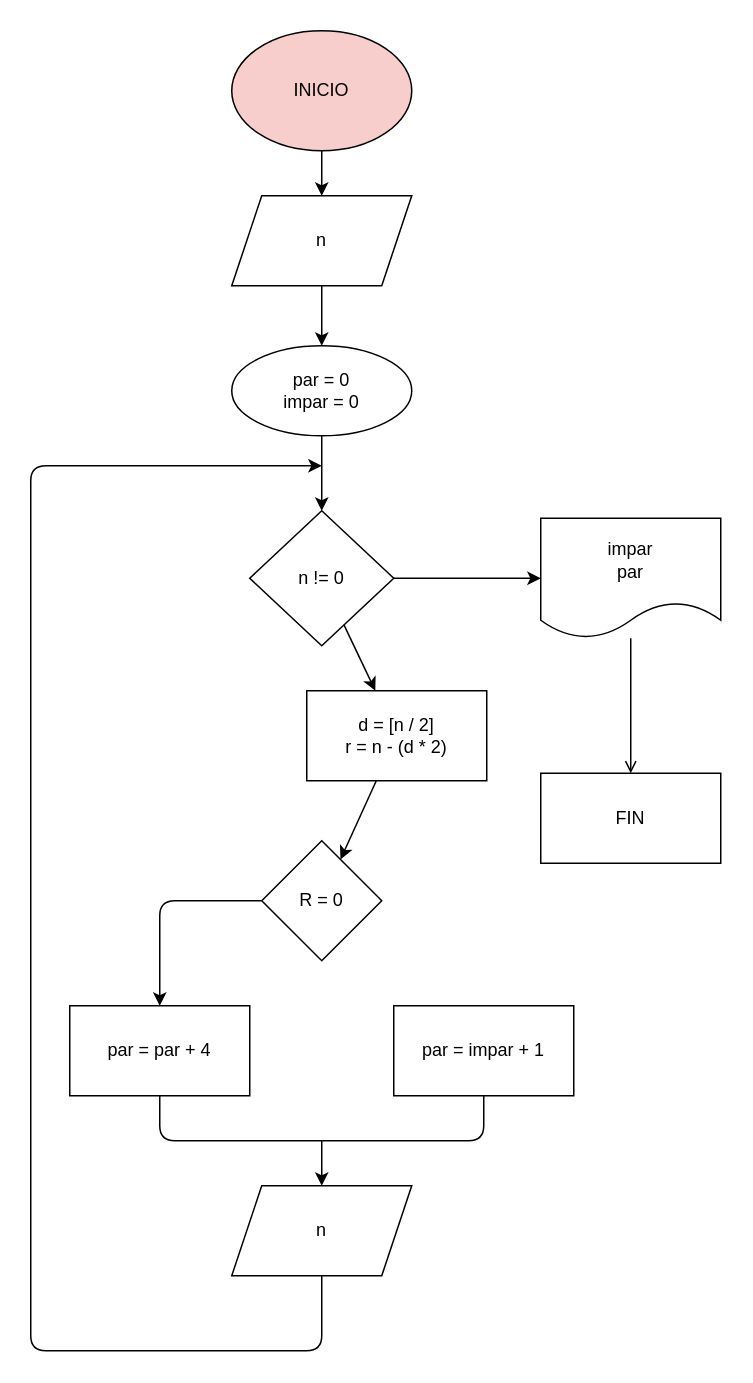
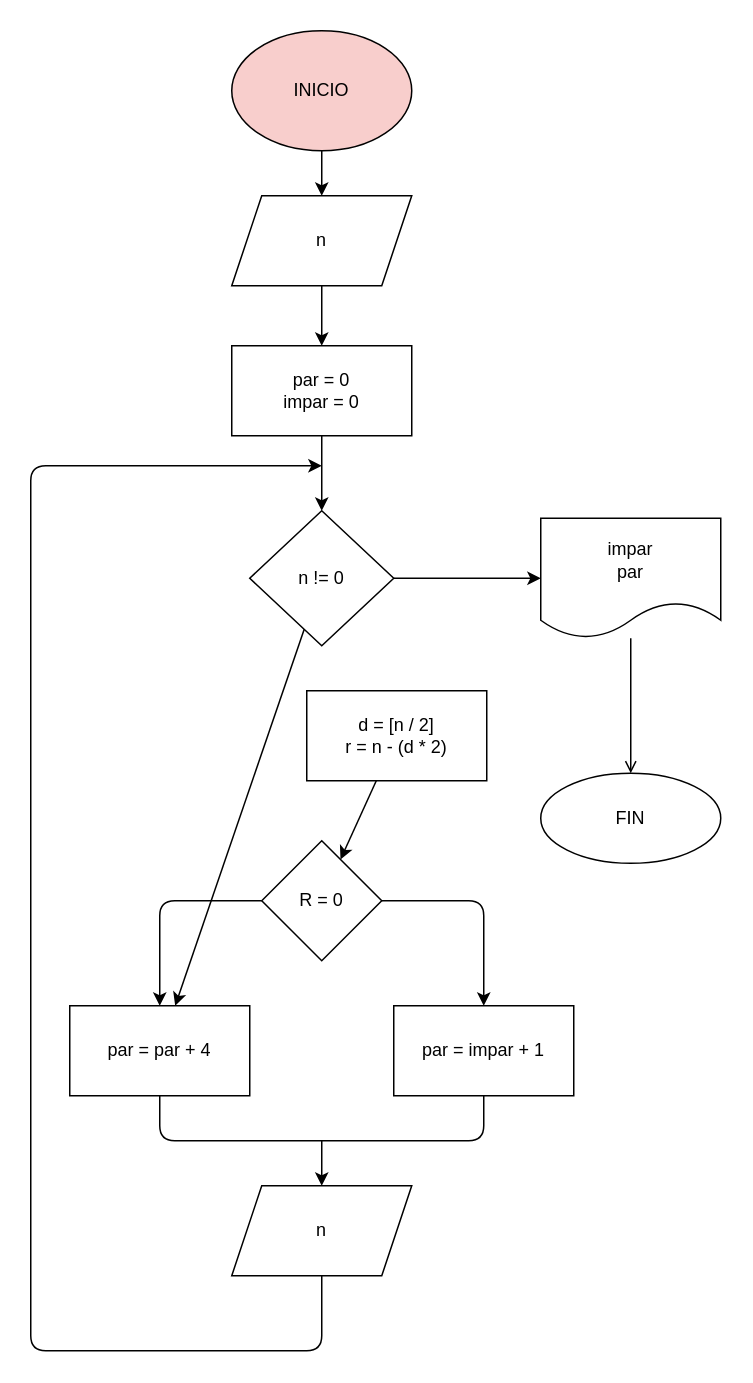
node "par = 0 impar = 0": shape ellipse -> rectangle
edge "n != 0" -> "d = [n / 2] r = n - (d * 2)": now "n != 0" -> "par = par + 4"
node "FIN": shape rectangle -> ellipse
edge "R = 0" -> "par = impar + 1": added
